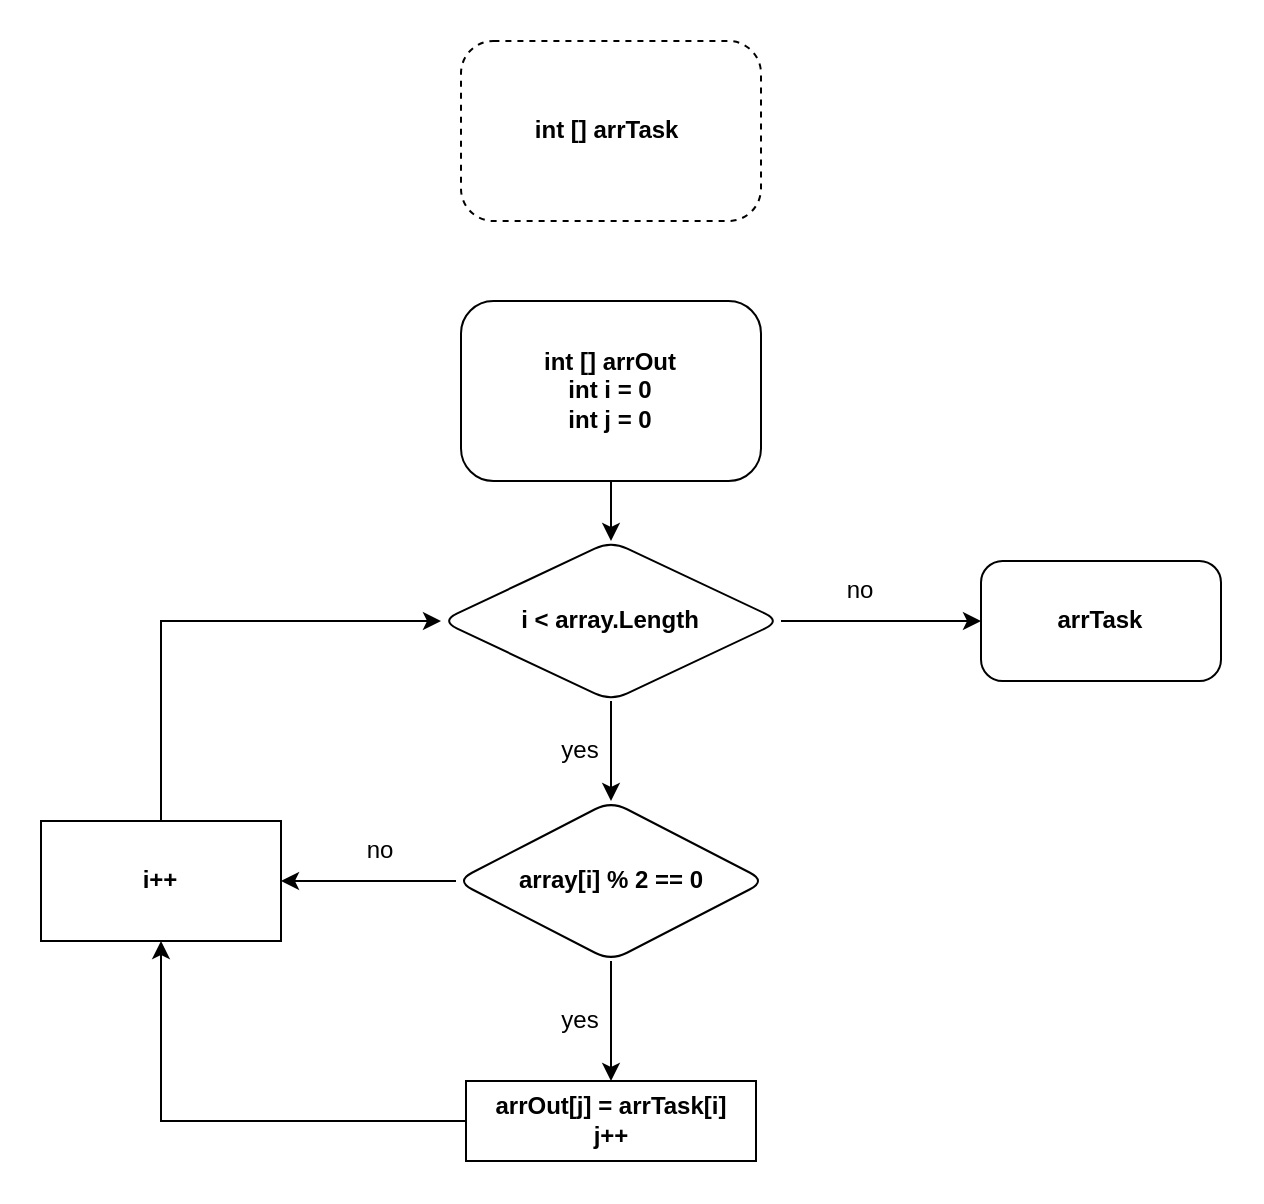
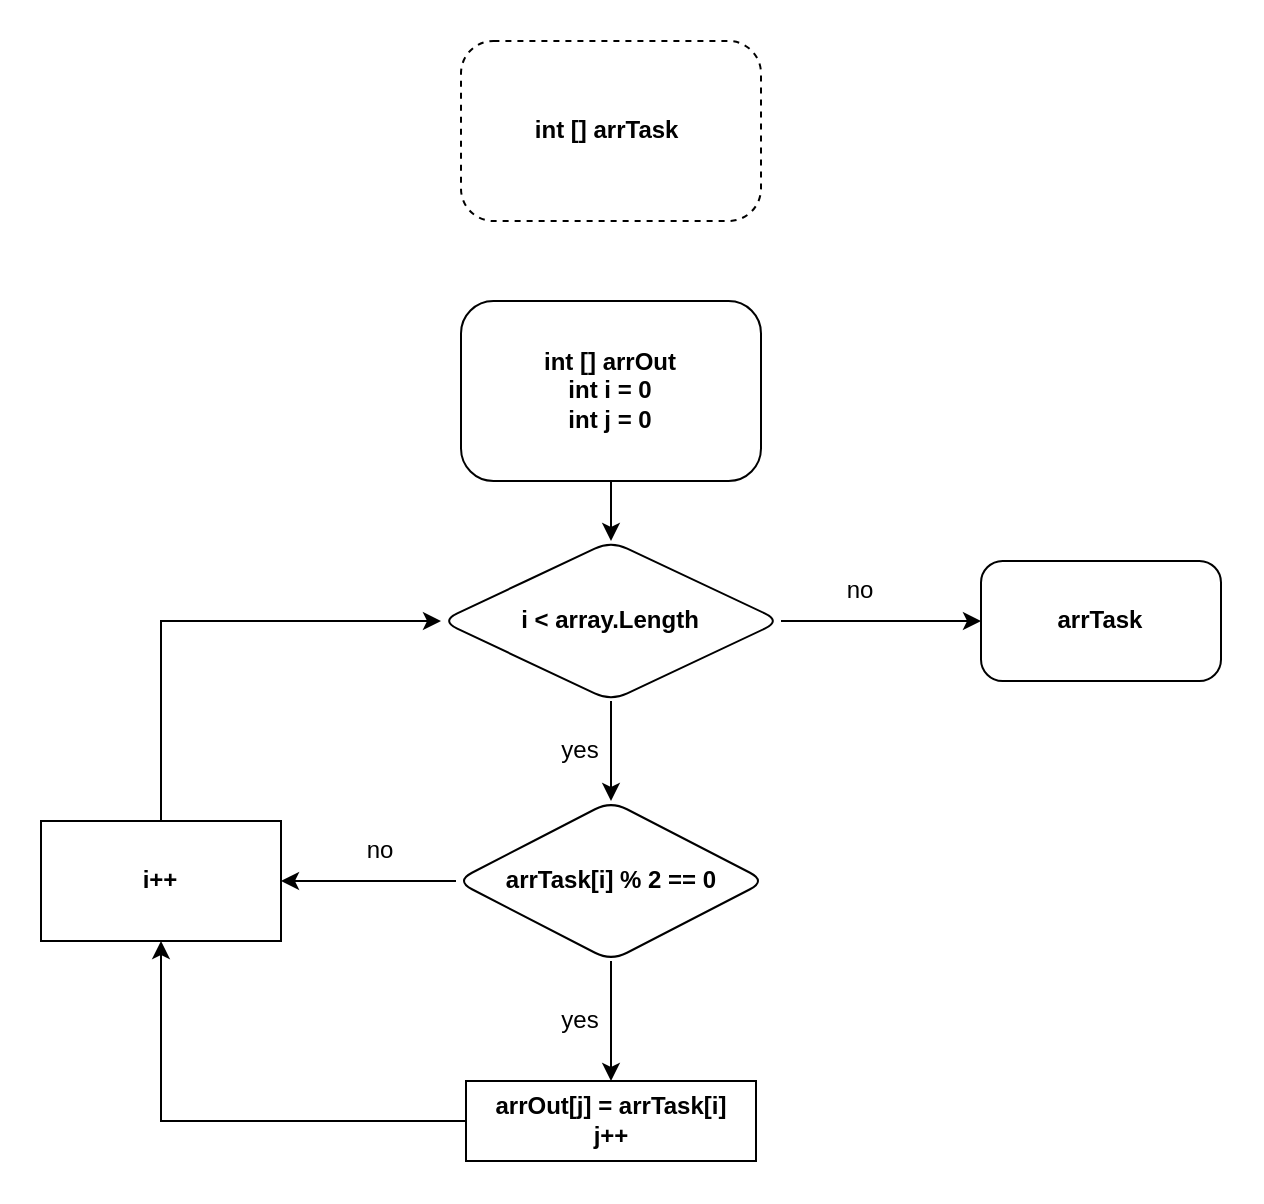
node "array[i] % 2 == 0": label "array[i] % 2 == 0" -> "arrTask[i] % 2 == 0"
